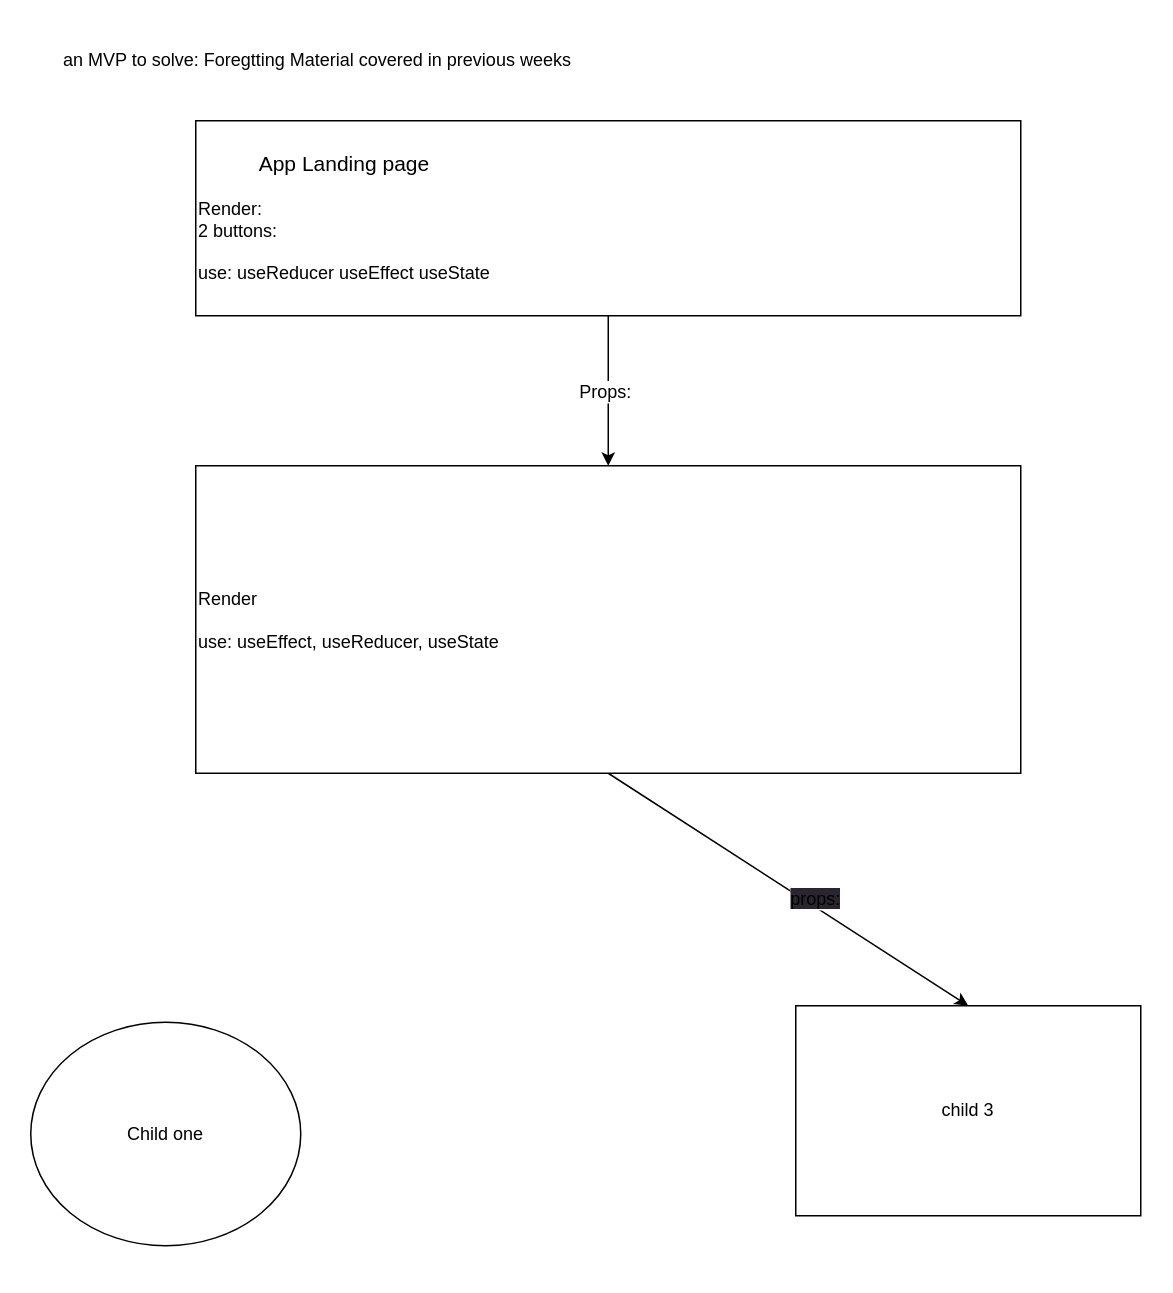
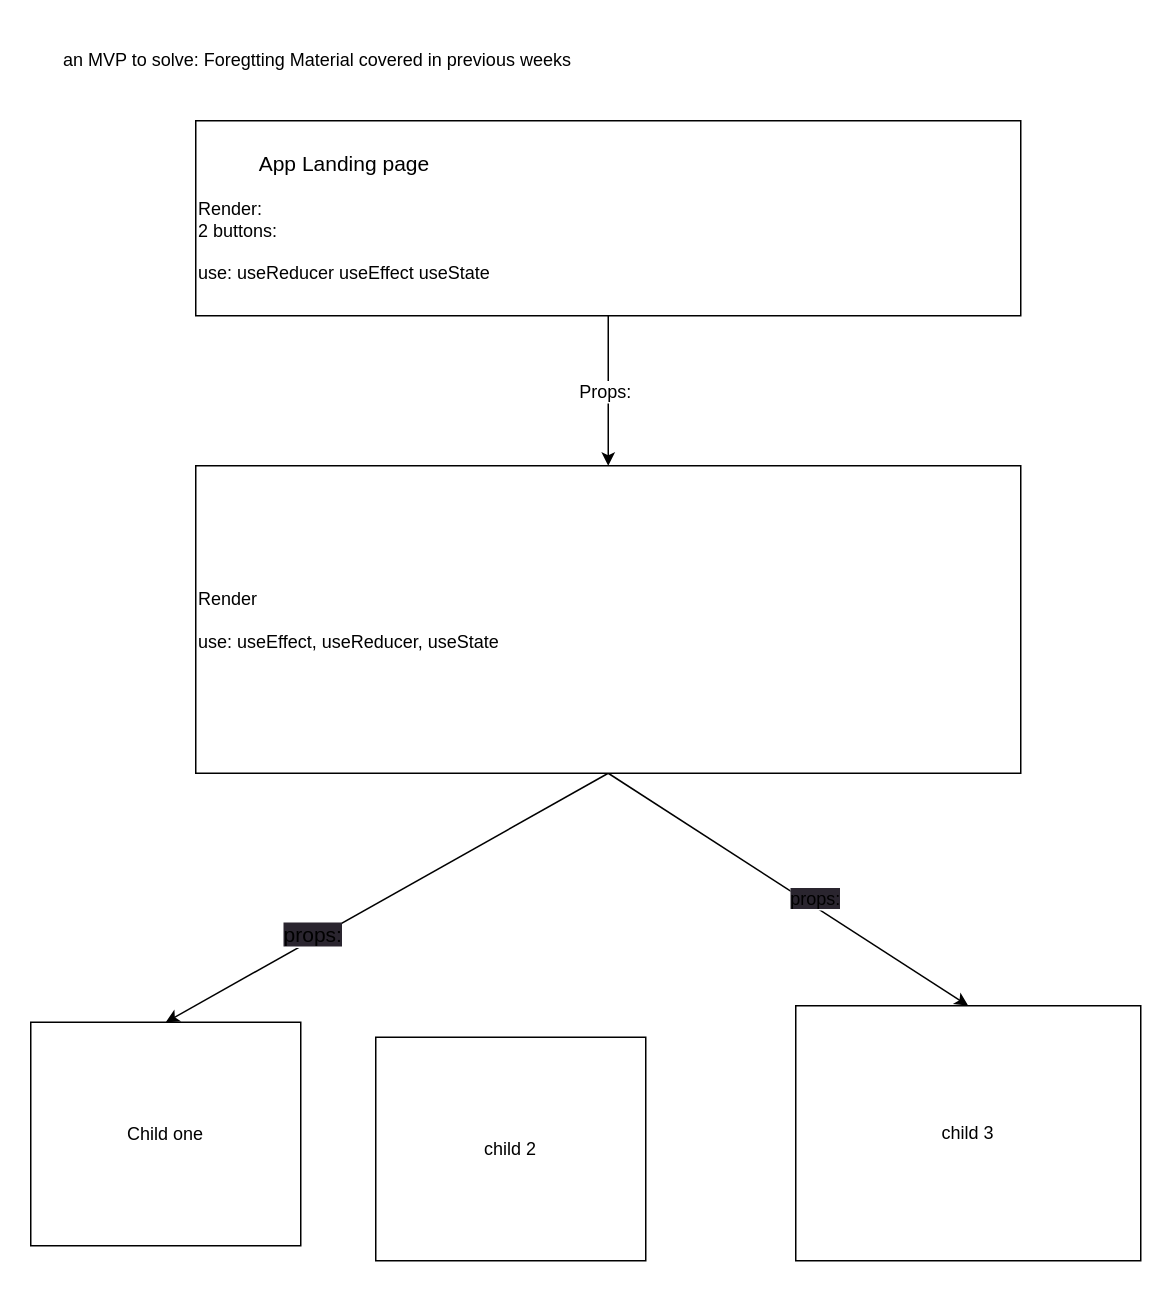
edge "Render use: useEffect, useReducer, useState" -> "Child one": added, label "props:"
node "child 3": size 345x210 -> 345x255
node "Child one": shape ellipse -> rectangle
node "child 2": added
